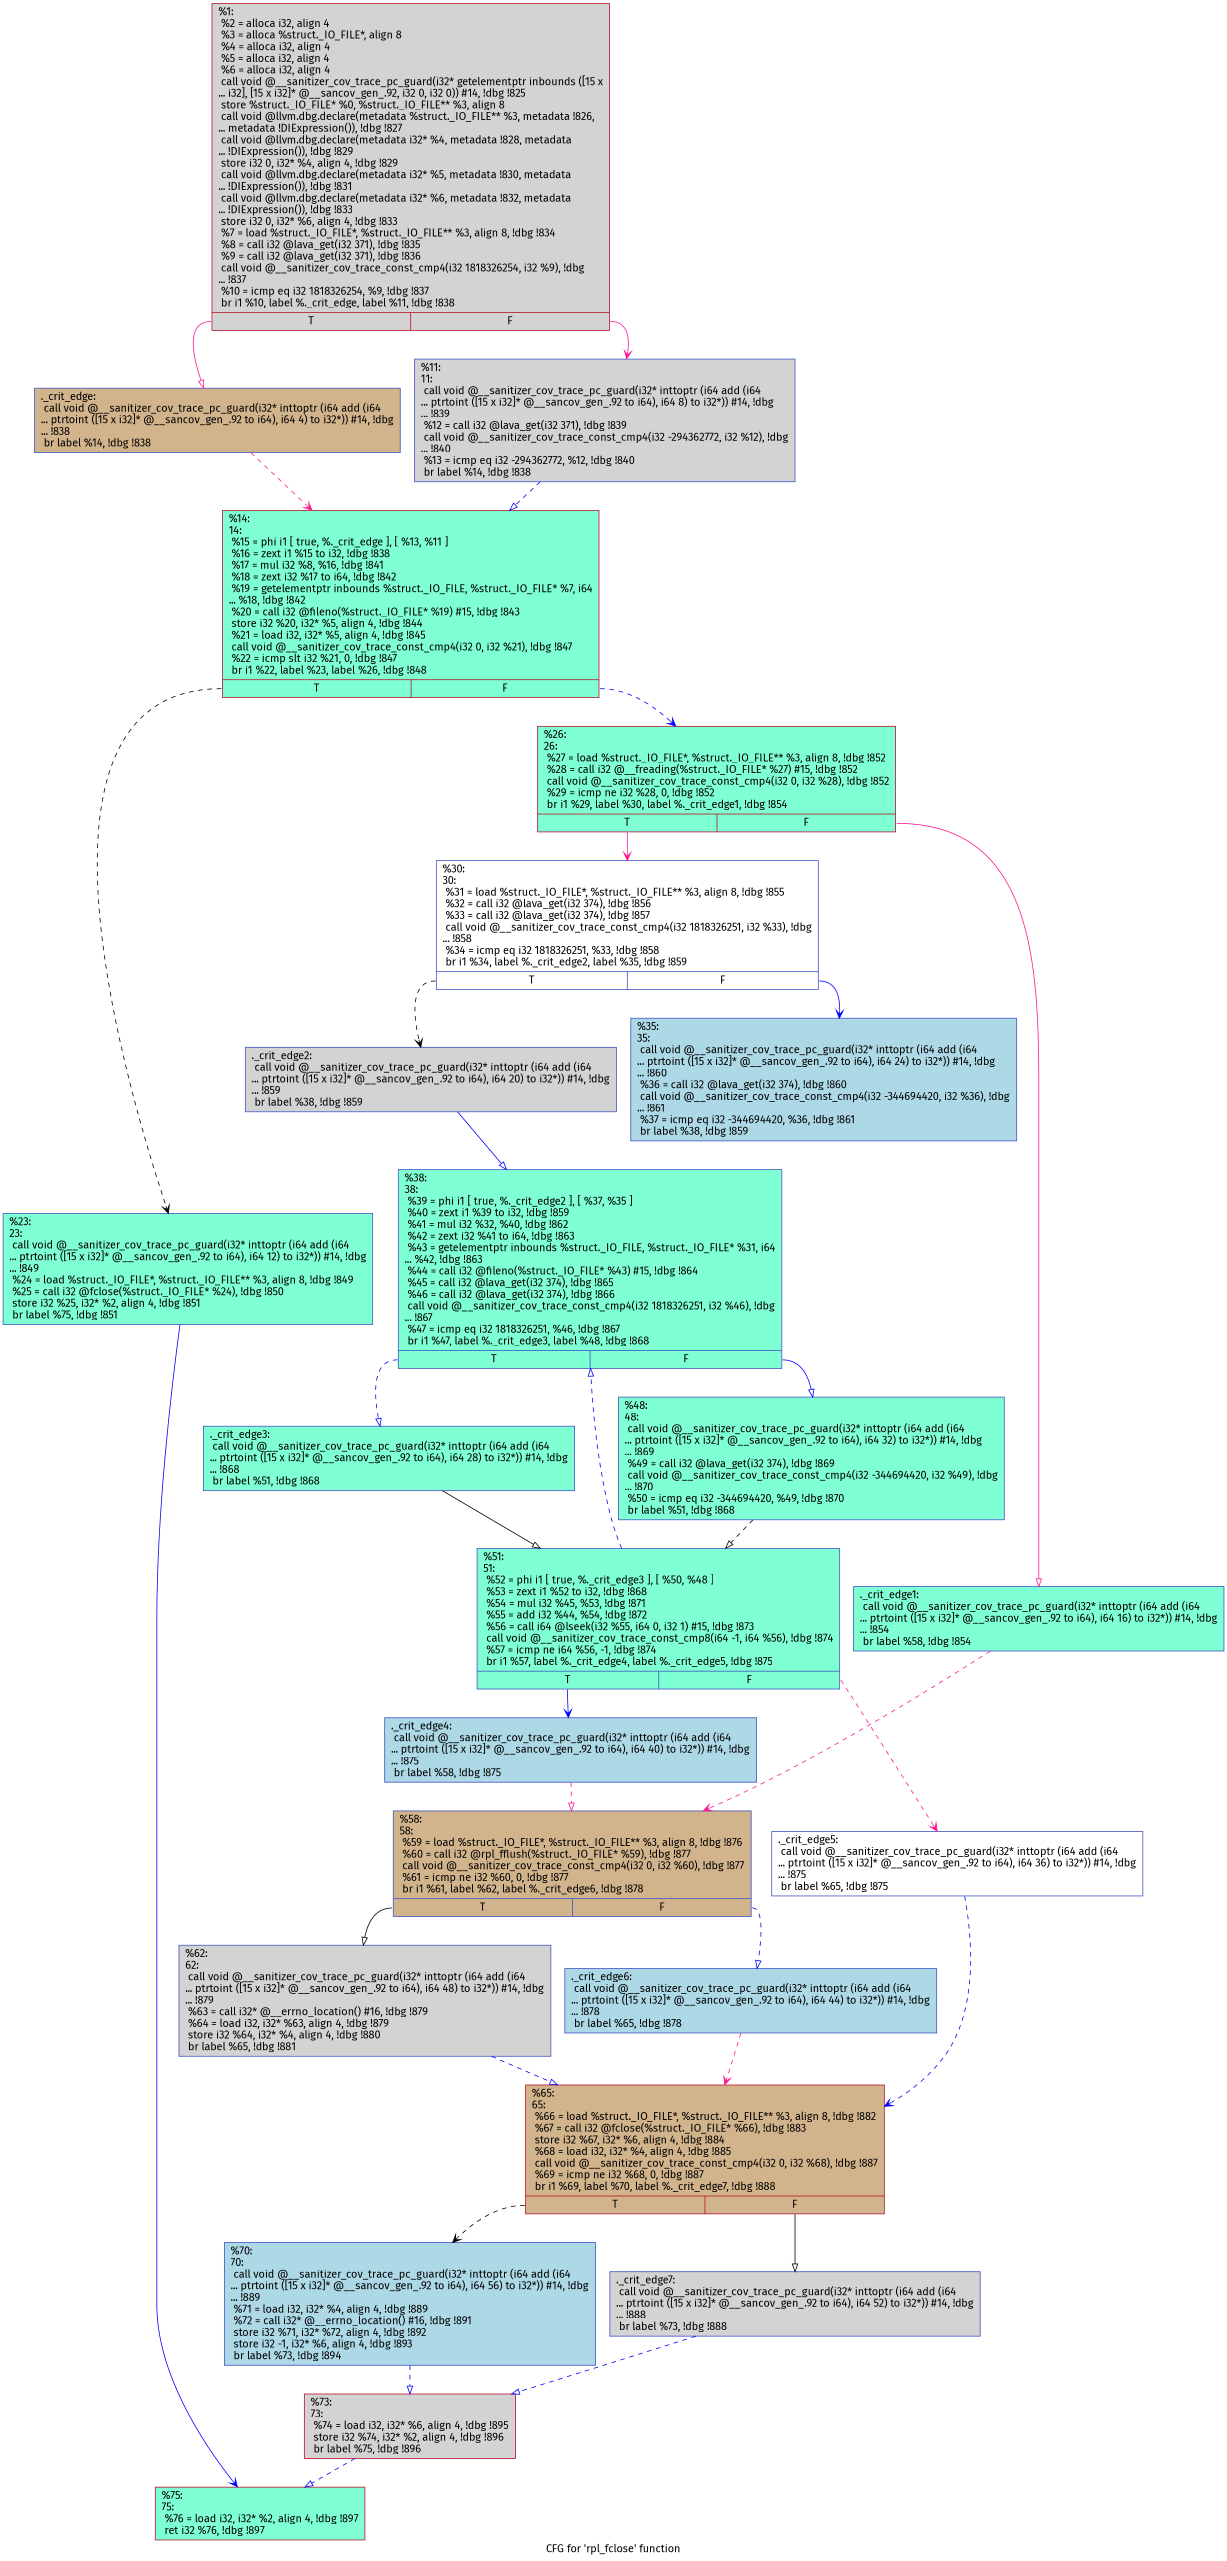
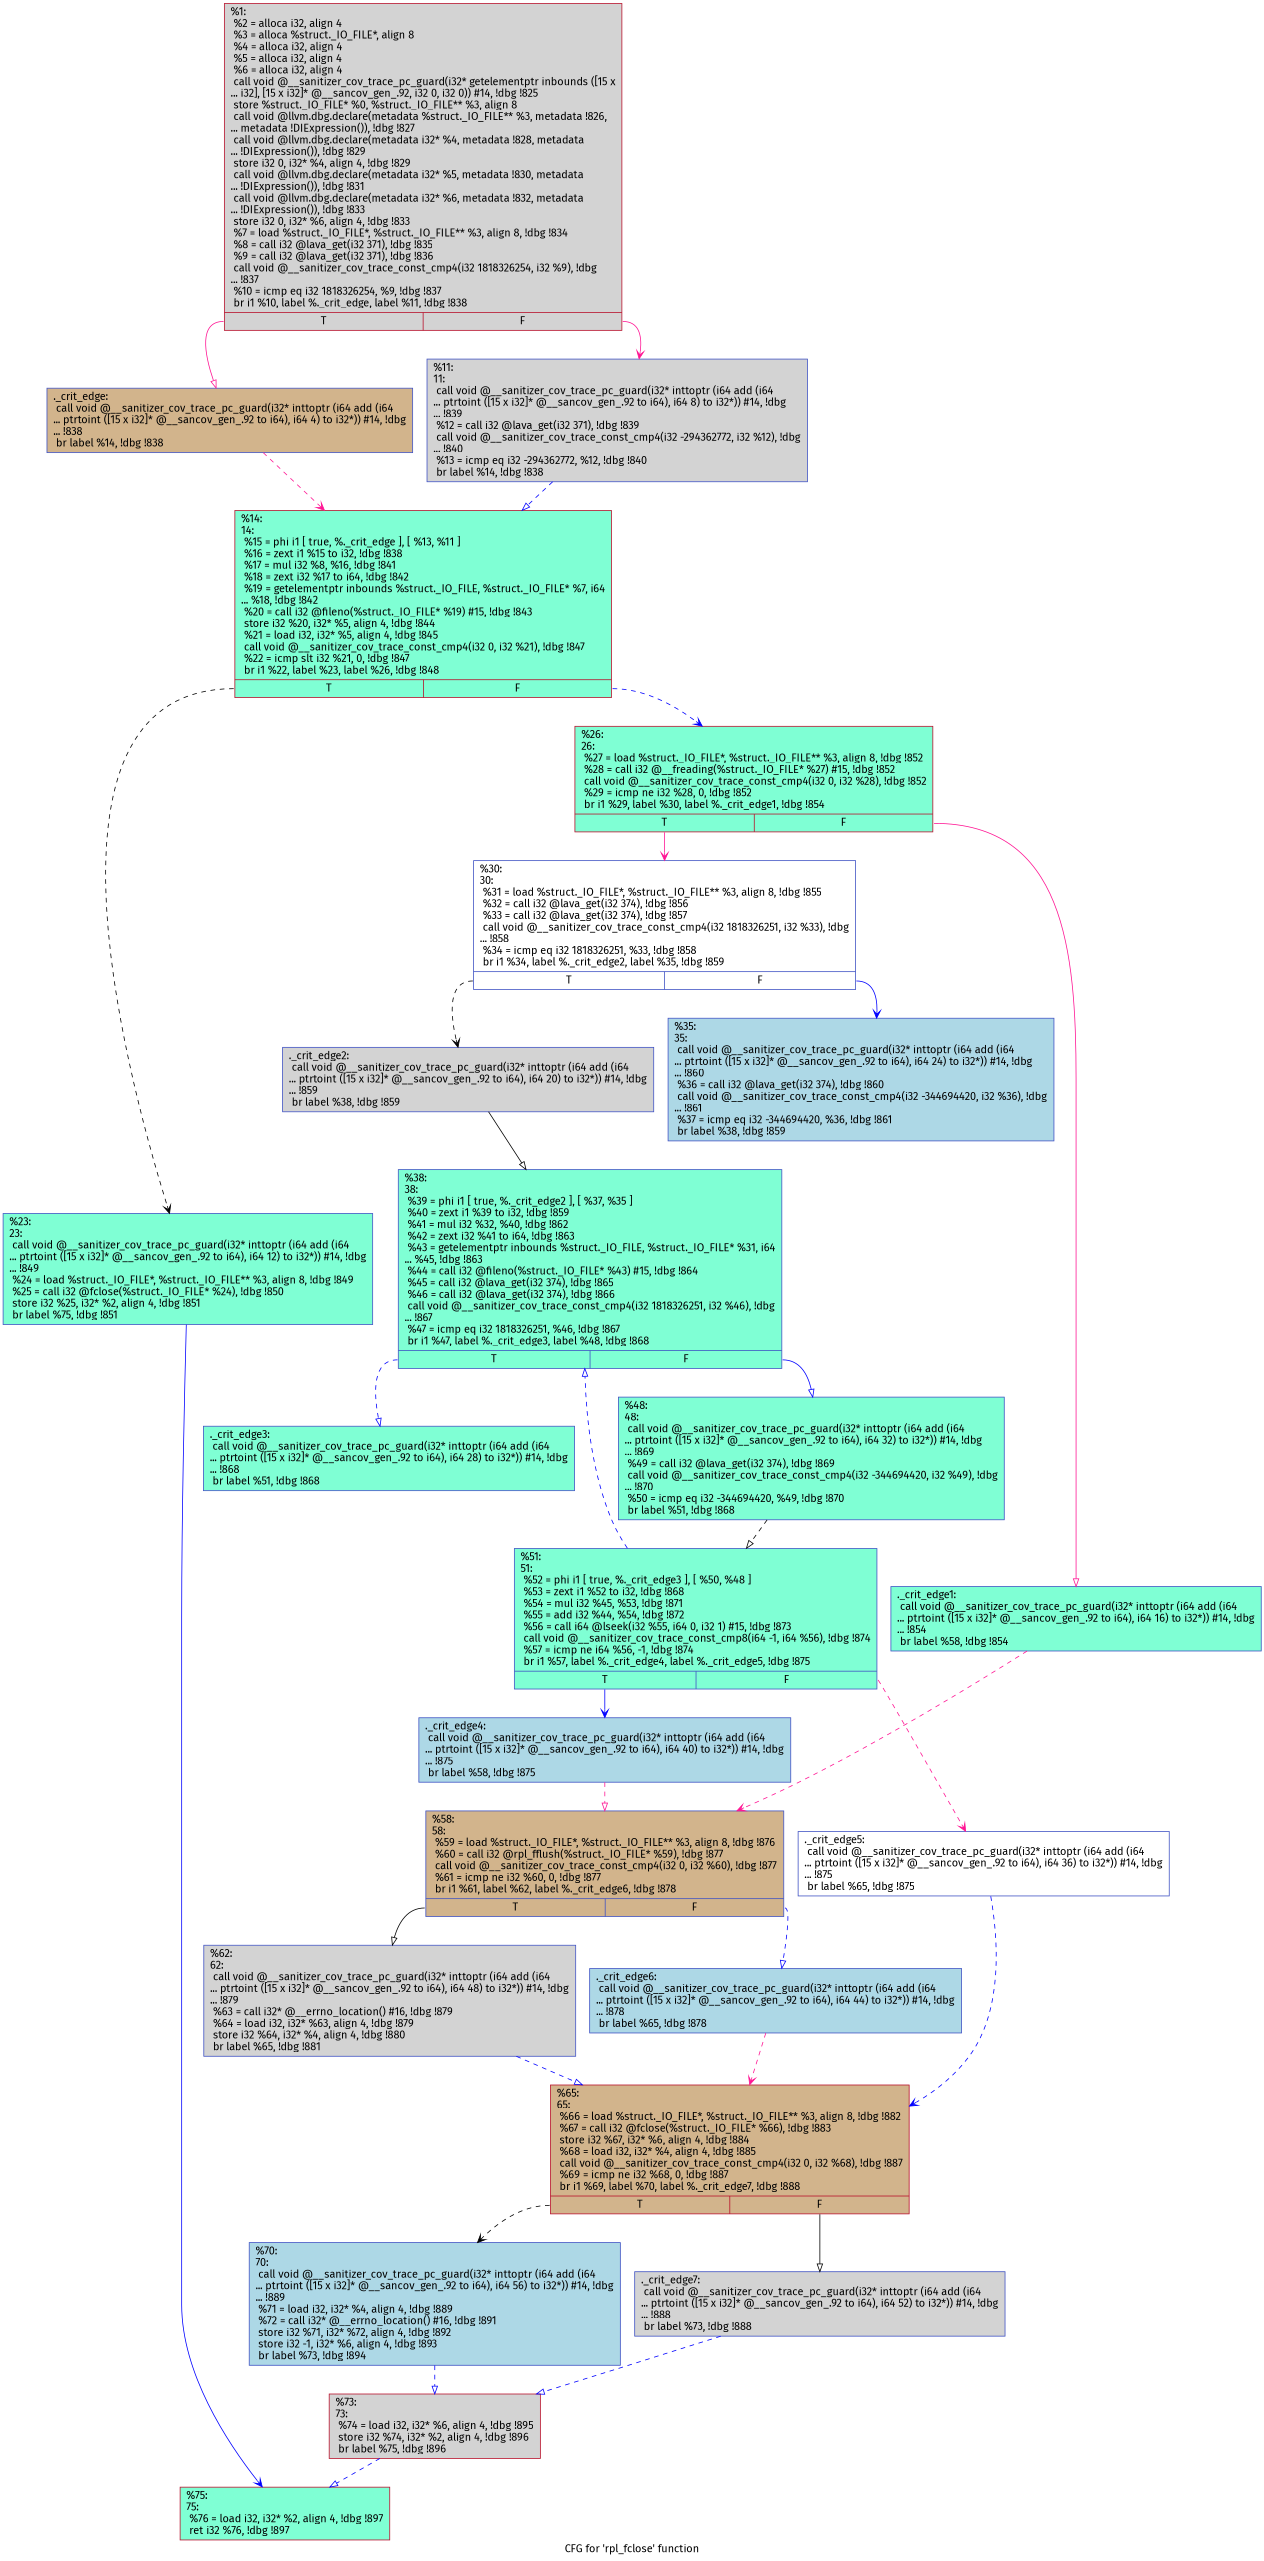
edge "._crit_edge2:" -> "%38:": color blue -> black
node "%38:": text "... %42, !dbg !863" -> "... %45, !dbg !863"
edge "._crit_edge3:" -> "%51:": removed
